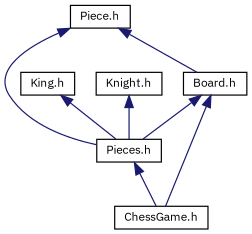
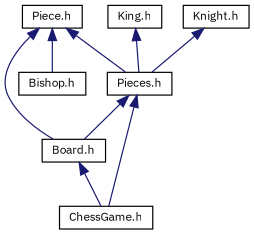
node "Bishop.h": added
edge "Pieces.h" -> "Board.h": reversed
